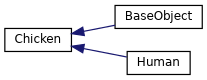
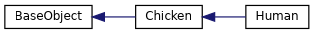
edge "BaseObject" -> "Chicken": reversed
